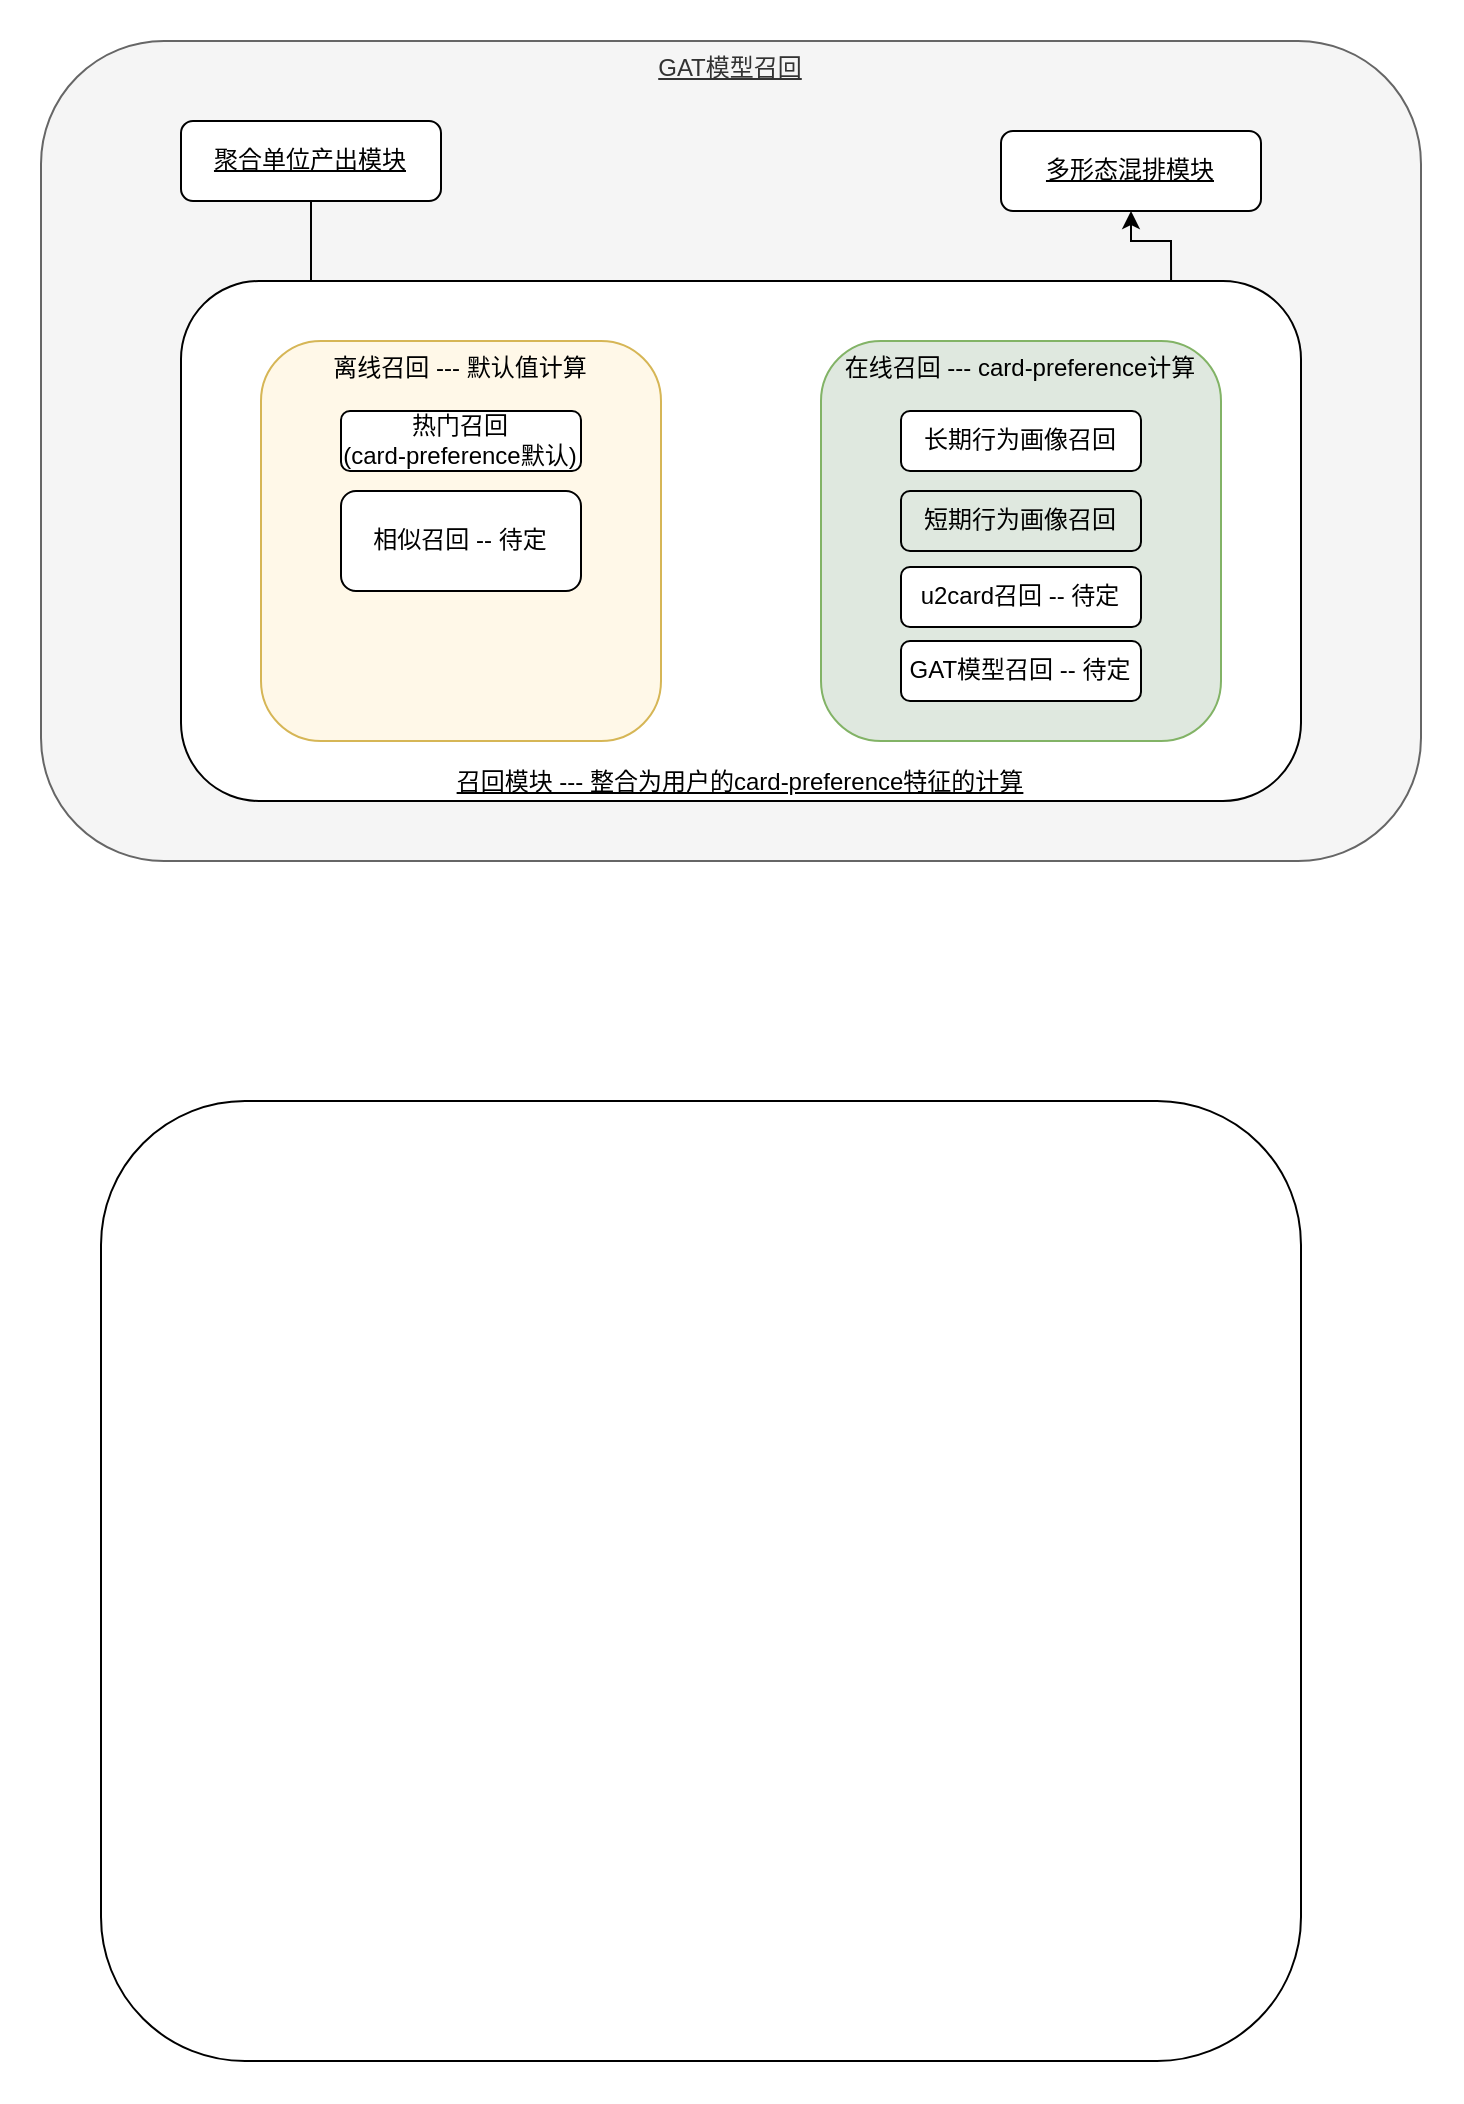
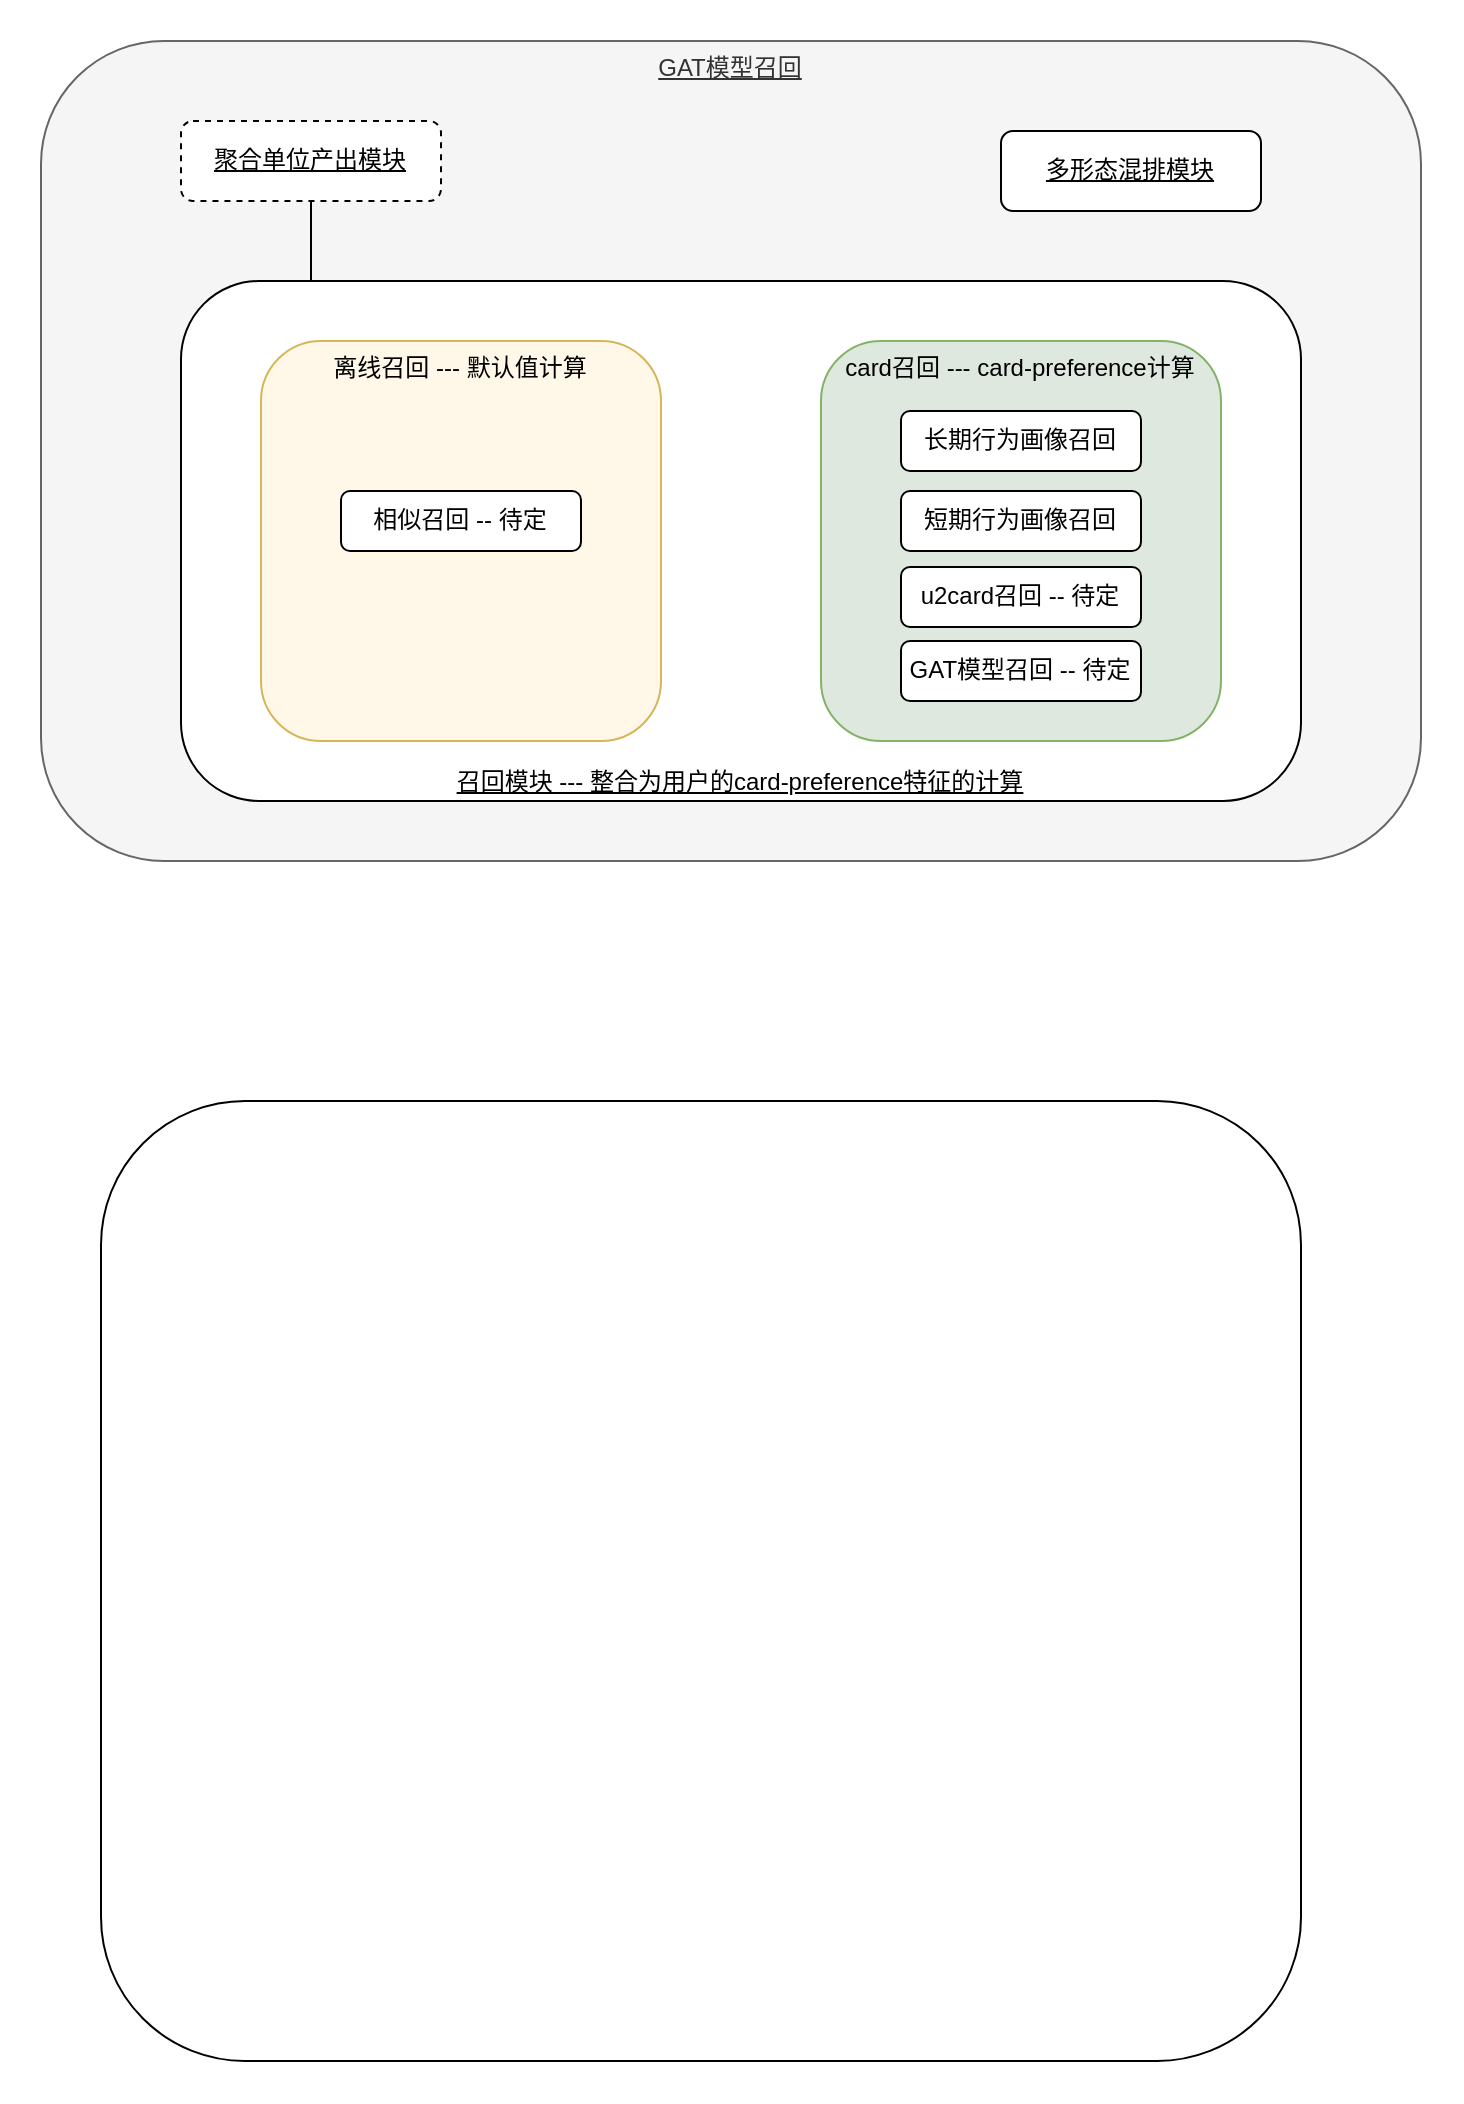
node "聚合单位产出模块": style solid -> dashed
edge "召回模块 --- 整合为用户的card-preference特征的计算" -> "多形态混排模块": removed
node "在线召回 --- card-preference计算": label "在线召回 --- card-preference计算" -> "card召回 --- card-preference计算"
node "热门召回 (card-preference默认)": removed
node "短期行为画像召回": fillcolor #dfe8df -> #ffffff
node "相似召回 -- 待定": size 240x100 -> 240x60
